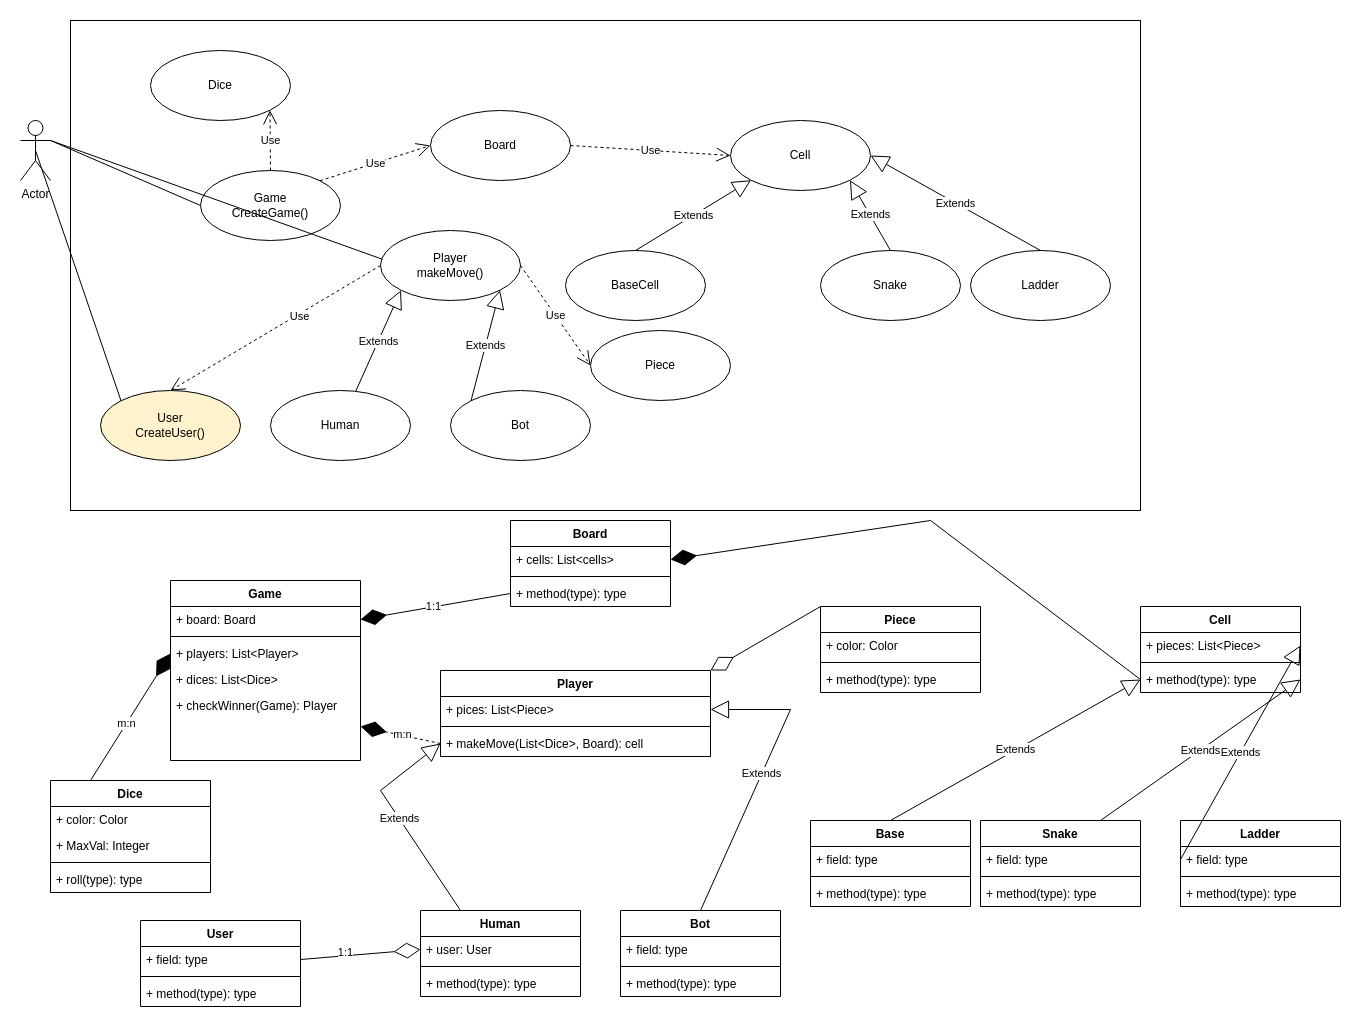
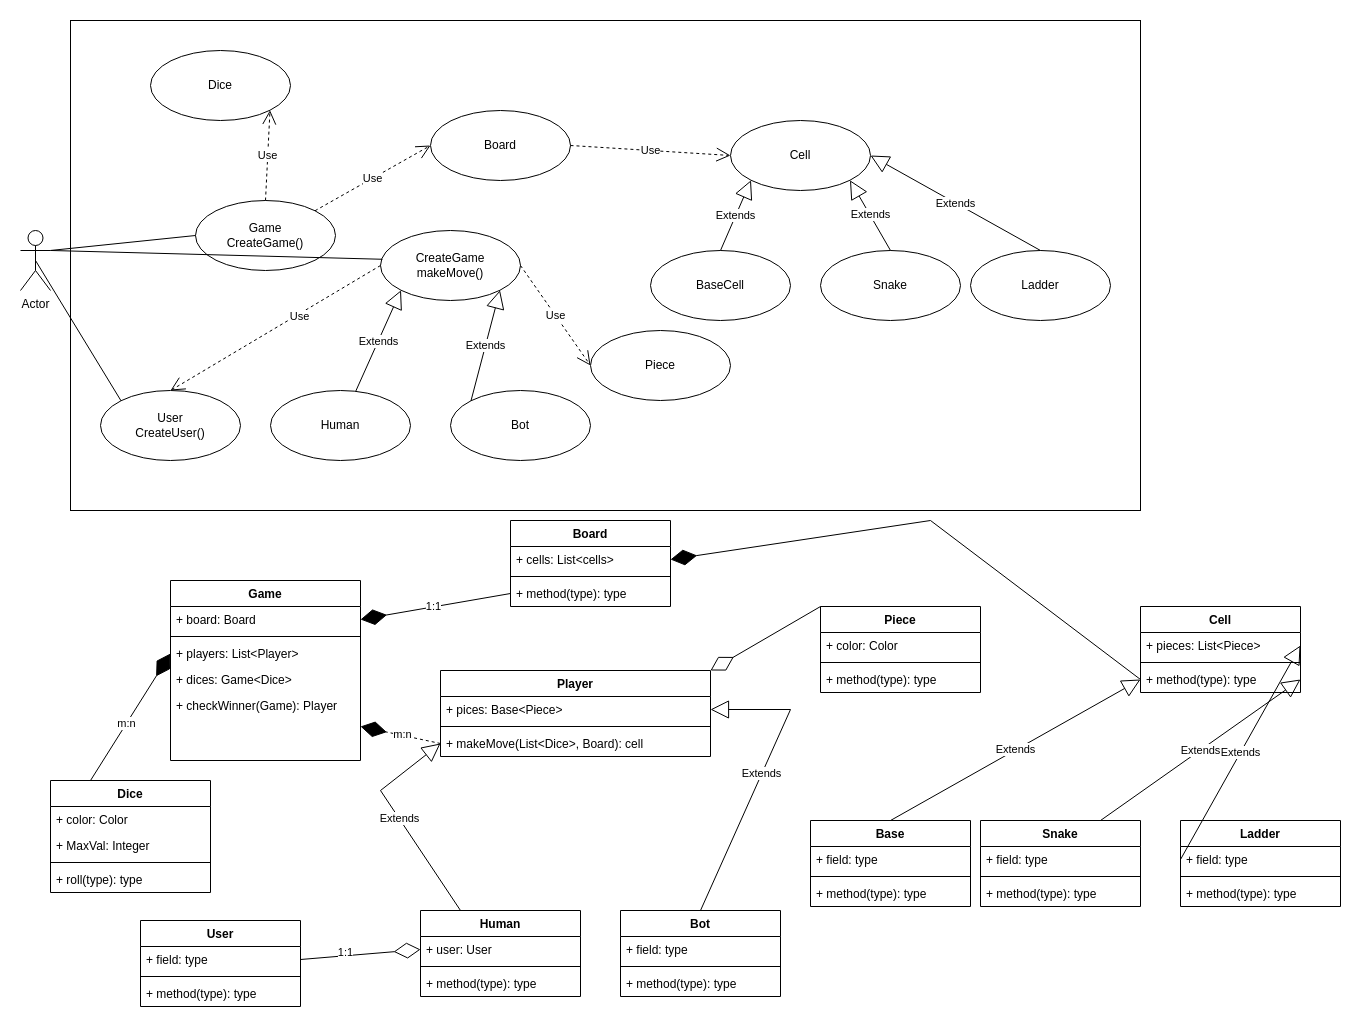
node "Actor": moved (36, 151) -> (36, 261)
node "Game CreateGame()": moved (271, 206) -> (266, 236)
node "Player makeMove()": label "Player makeMove()" -> "CreateGame makeMove()"
node "BaseCell": moved (636, 286) -> (721, 286)
node "User CreateUser()": fillcolor #fff2cc -> #ffffff
node "+ dices: List<Dice>": label "+ dices: List<Dice>" -> "+ dices: Game<Dice>"
node "+ pices: List<Piece>": label "+ pices: List<Piece>" -> "+ pices: Base<Piece>"
